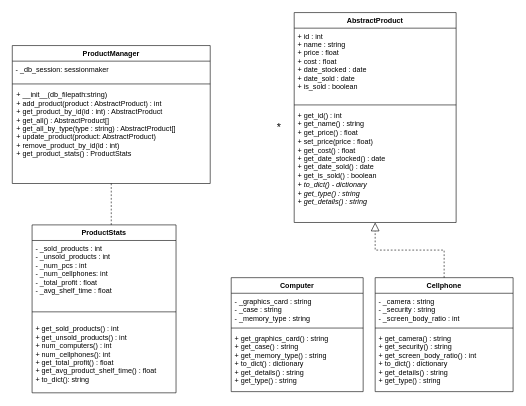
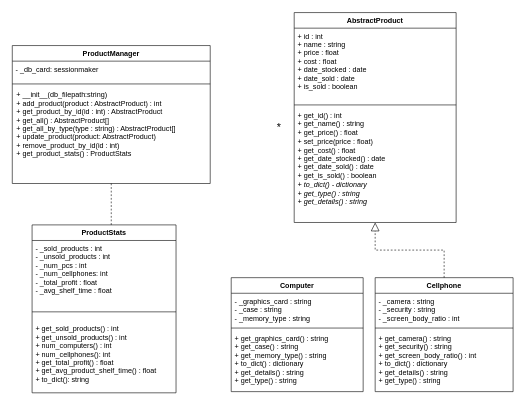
node "- _db_session: sessionmaker": label "- _db_session: sessionmaker" -> "- _db_card: sessionmaker"
